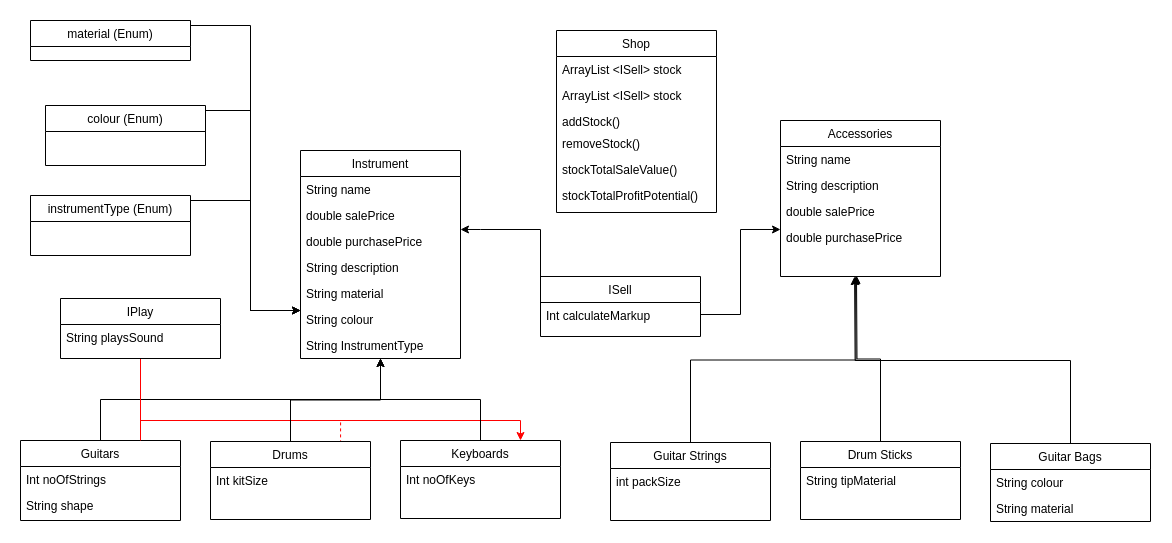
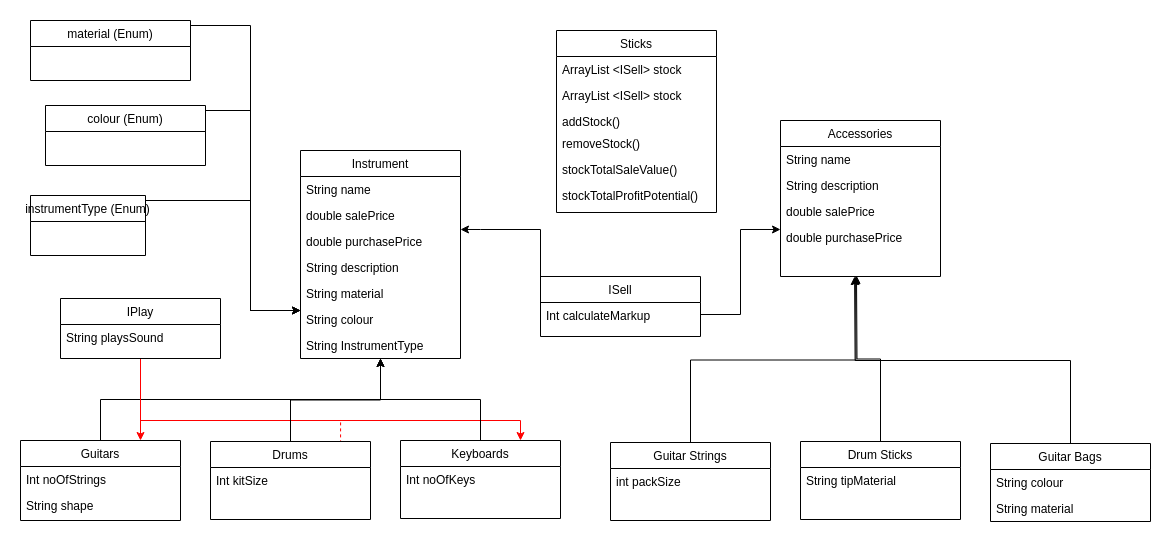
node "material (Enum)": size 160x40 -> 160x60
node "Shop": label "Shop" -> "Sticks"
node "instrumentType (Enum)": size 160x60 -> 115x60
edge "IPlay" -- "Guitars": arrowhead none -> classic
